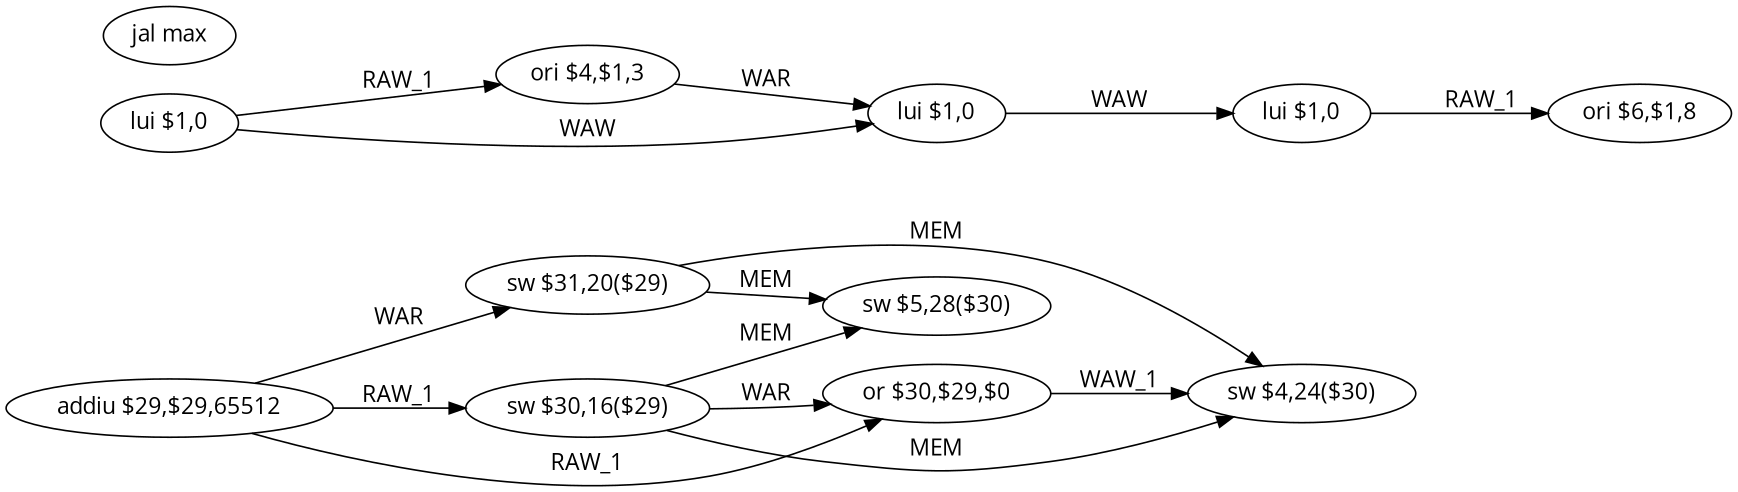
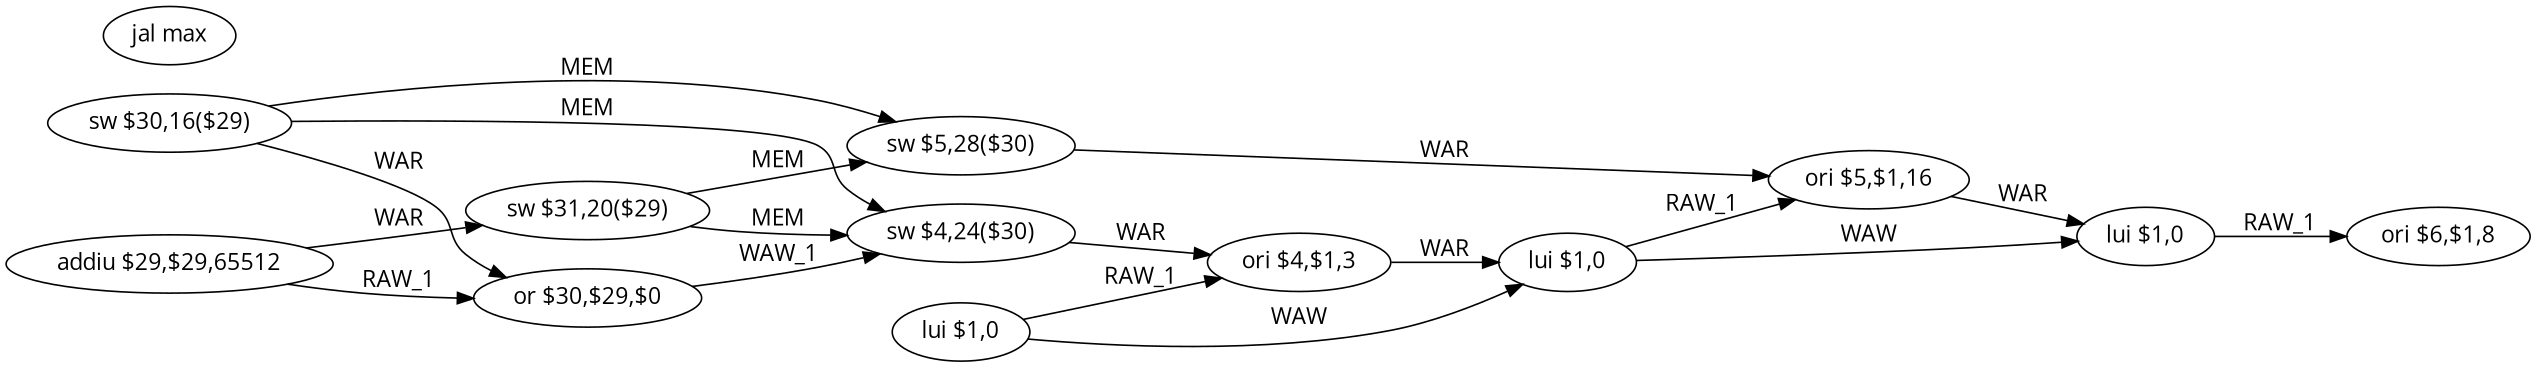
node "ori $5,$1,16": added
edge "sw $4,24($30)" -> "ori $4,$1,3": added, label "WAR"
edge "addiu $29,$29,65512" -> "sw $30,16($29)": removed, label "RAW_1"
